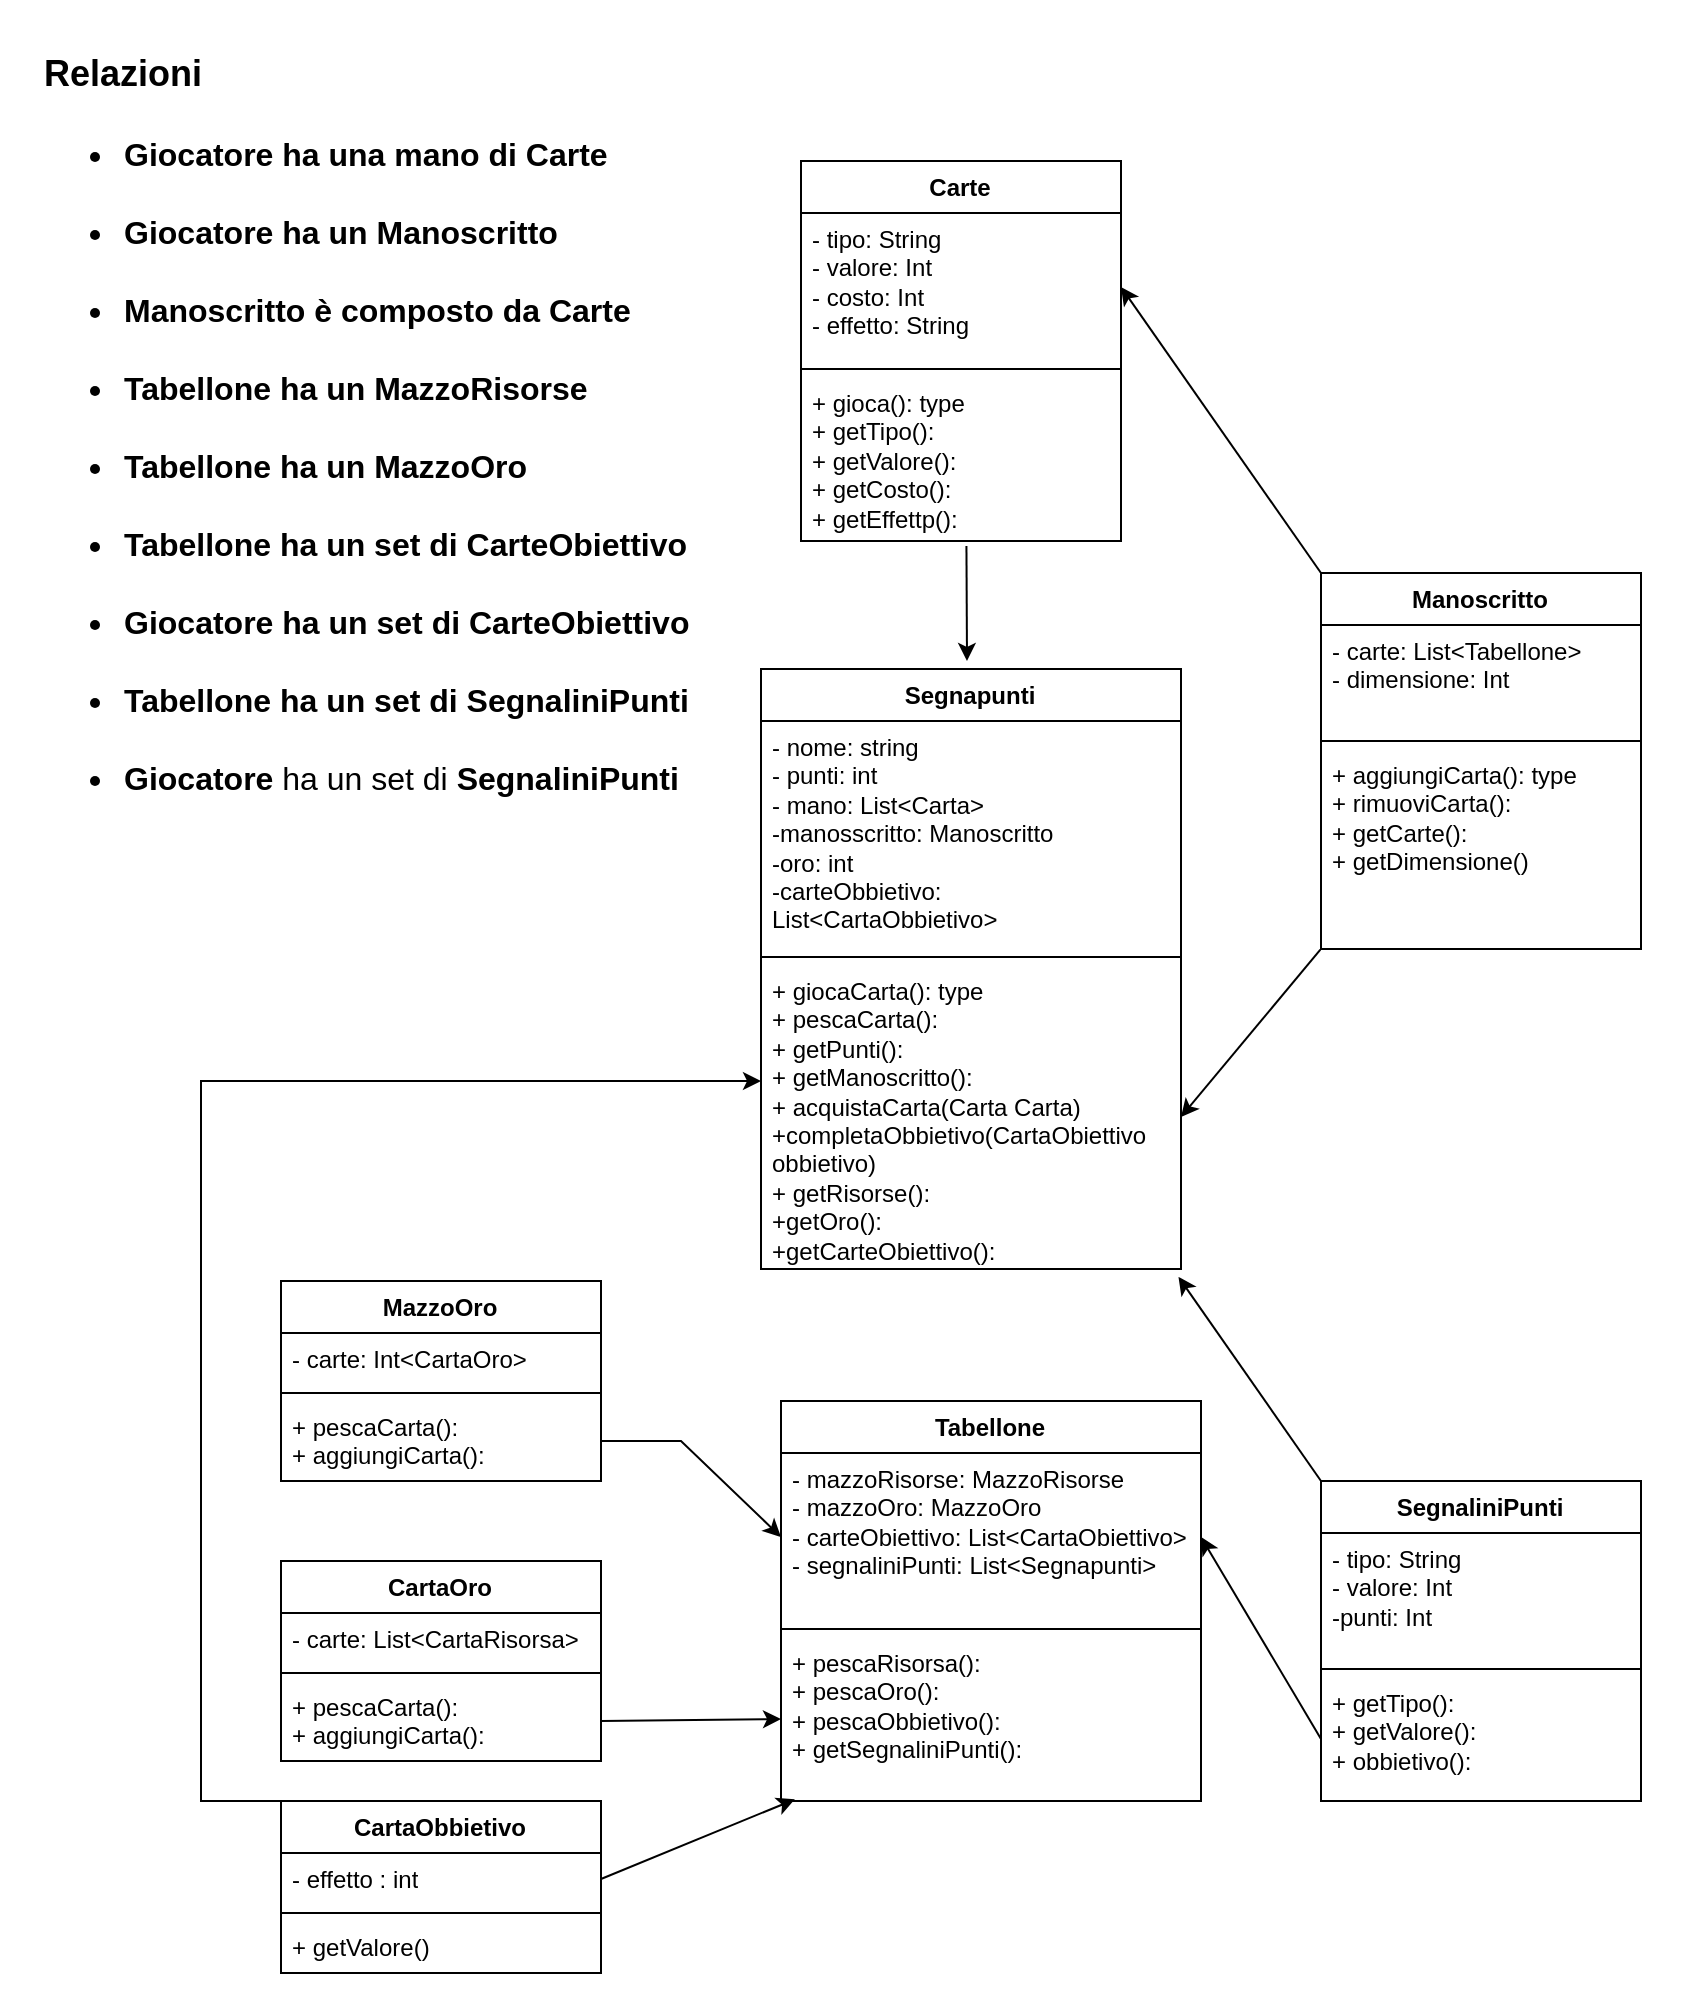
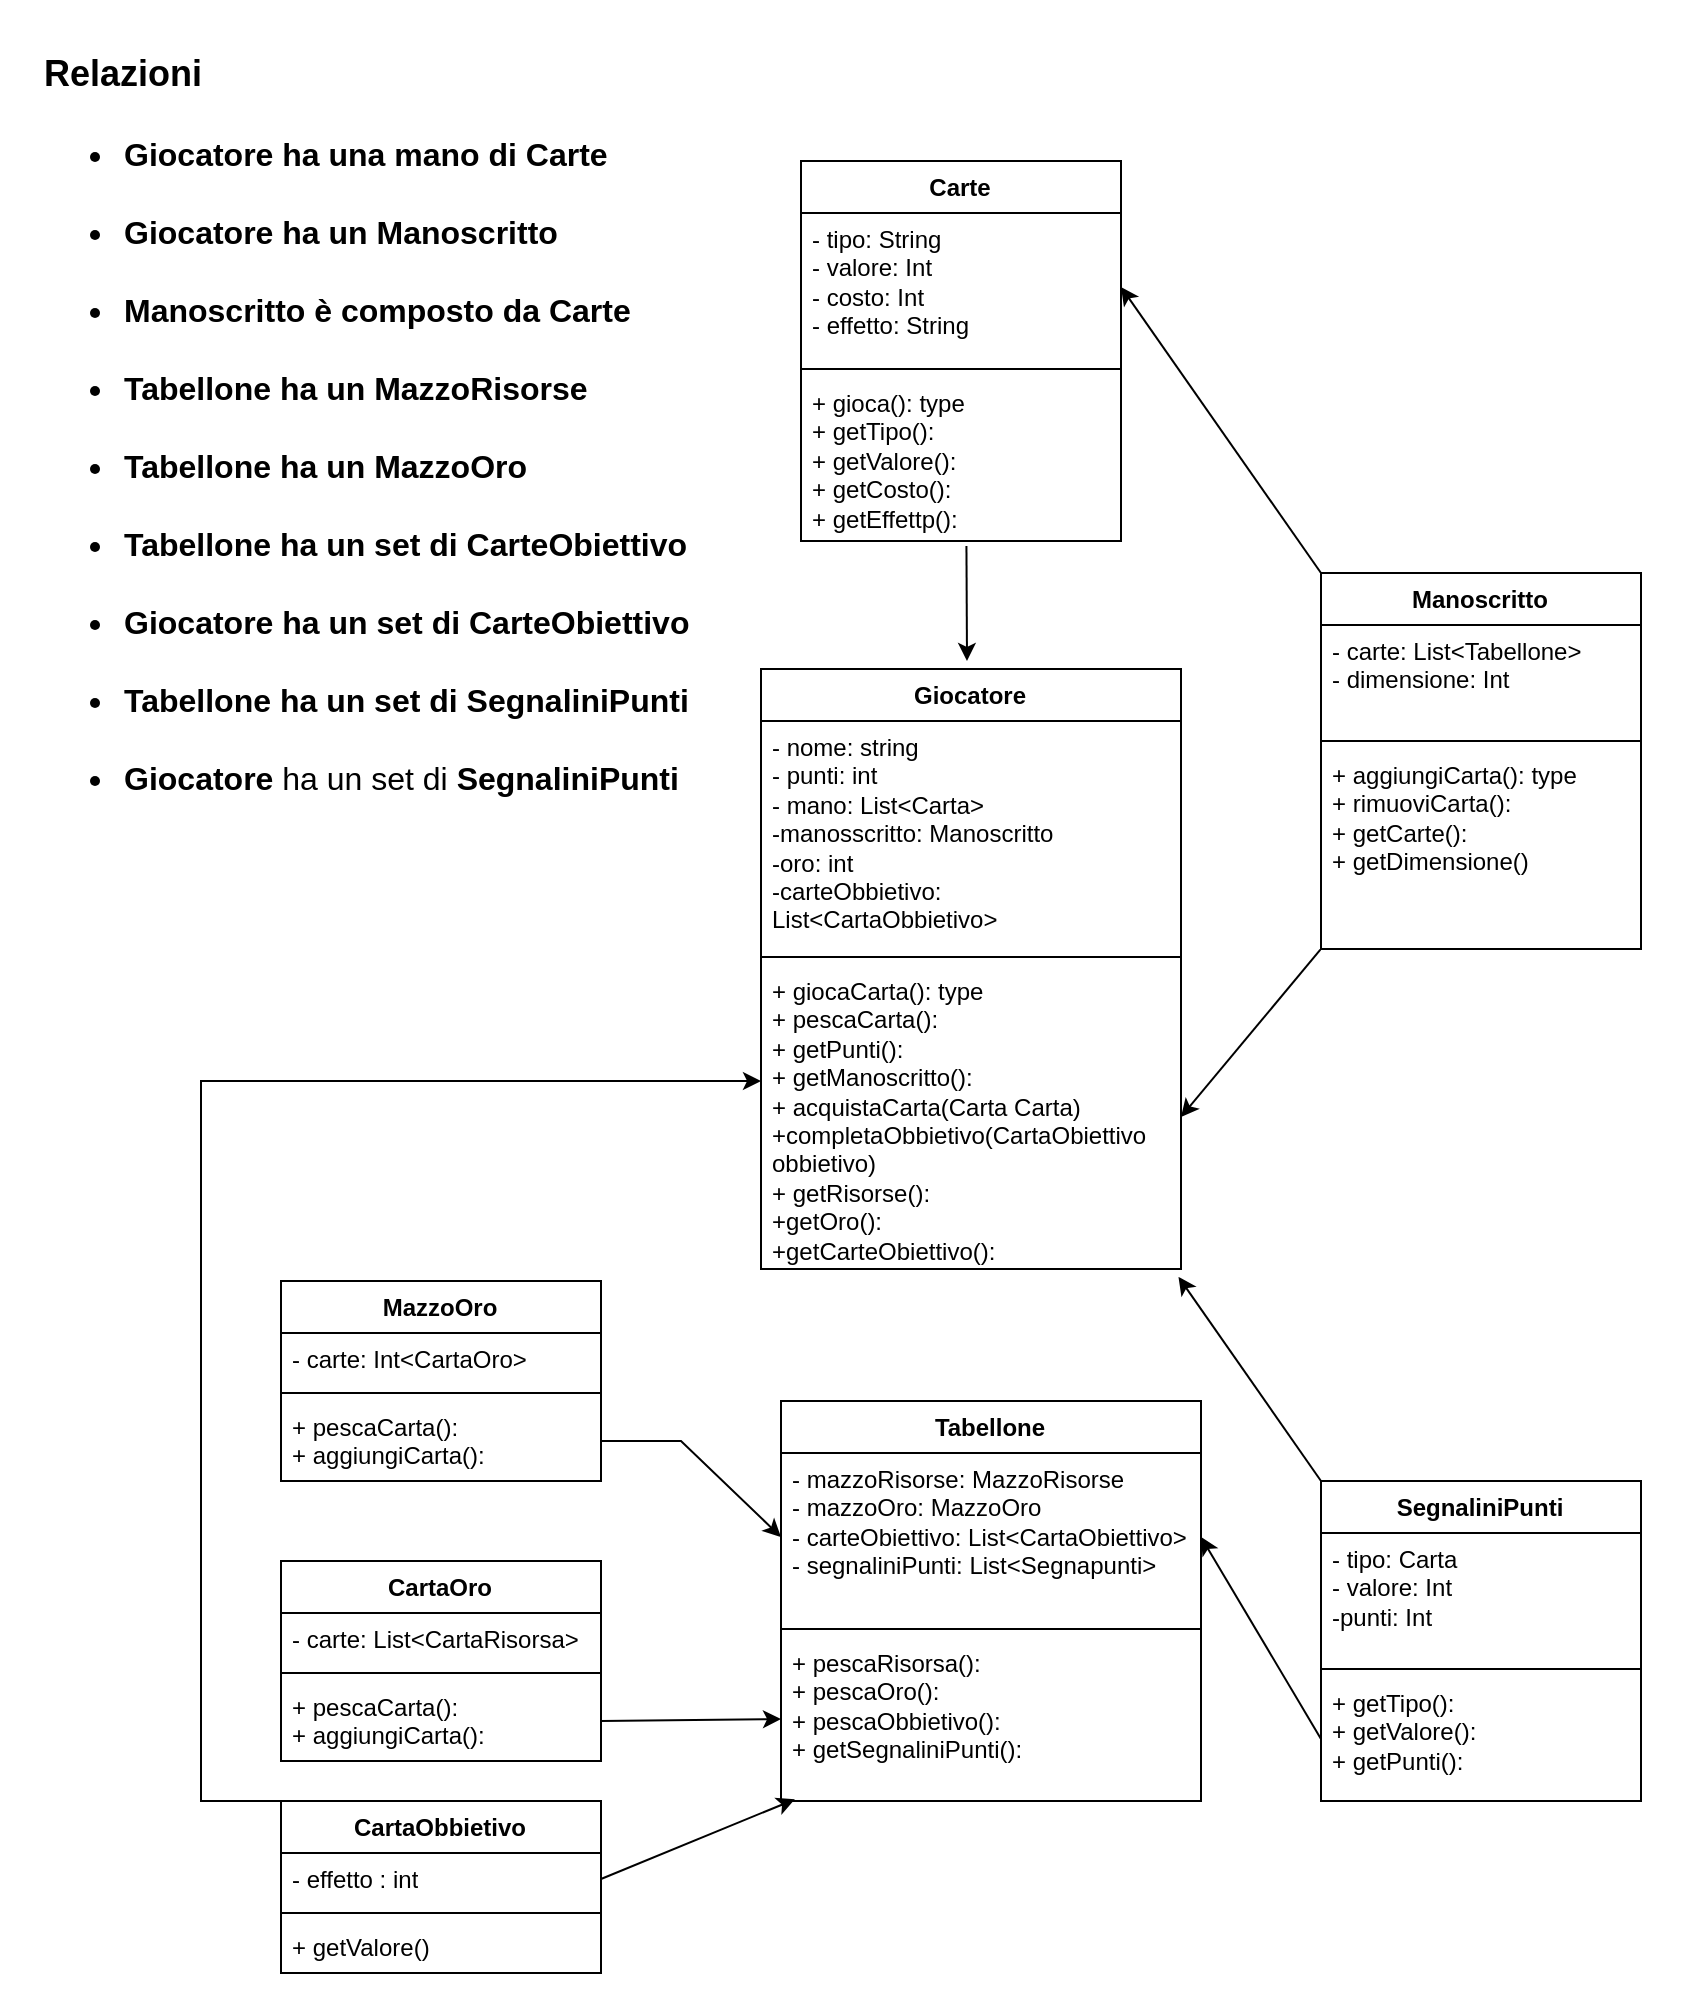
node "Segnapunti": label "Segnapunti" -> "Giocatore"
node "- tipo: String - valore: Int -punti: Int": label "- tipo: String - valore: Int -punti: Int" -> "- tipo: Carta - valore: Int -punti: Int"
node "+ getTipo(): + getValore(): + obbietivo():": label "+ getTipo(): + getValore(): + obbietivo():" -> "+ getTipo(): + getValore(): + getPunti():"
